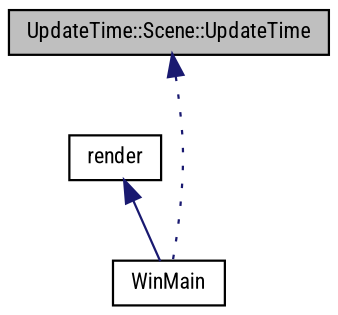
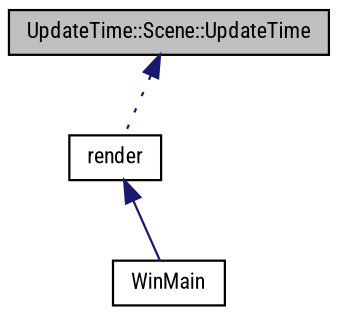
edge "WinMain" -> "UpdateTime::Scene::UpdateTime": now "render" -> "UpdateTime::Scene::UpdateTime"
